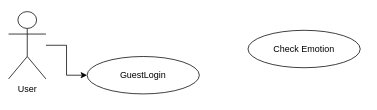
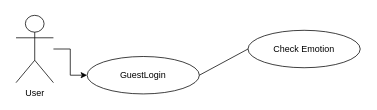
node "User": moved (27, 45) -> (34, 49)
edge "Check Emotion" -- "GuestLogin": added
